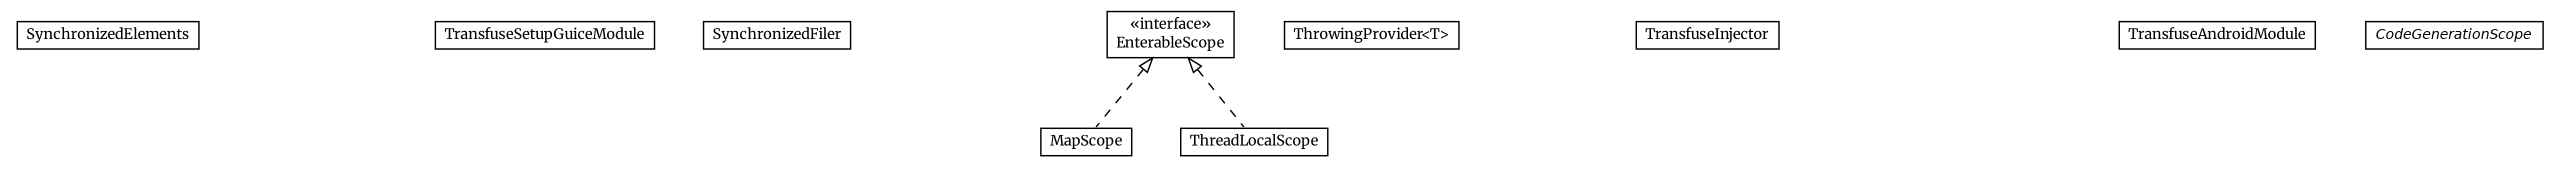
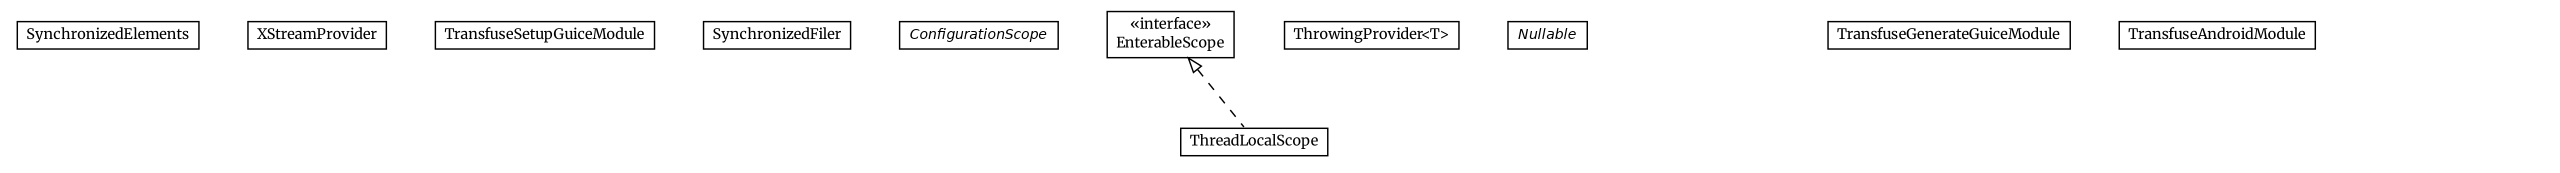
node "XStreamProvider": added
node "ConfigurationScope": added
node "Nullable": added
node "TransfuseInjector": removed
node "TransfuseGenerateGuiceModule": added
node "CodeGenerationScope": removed
node "MapScope": removed
